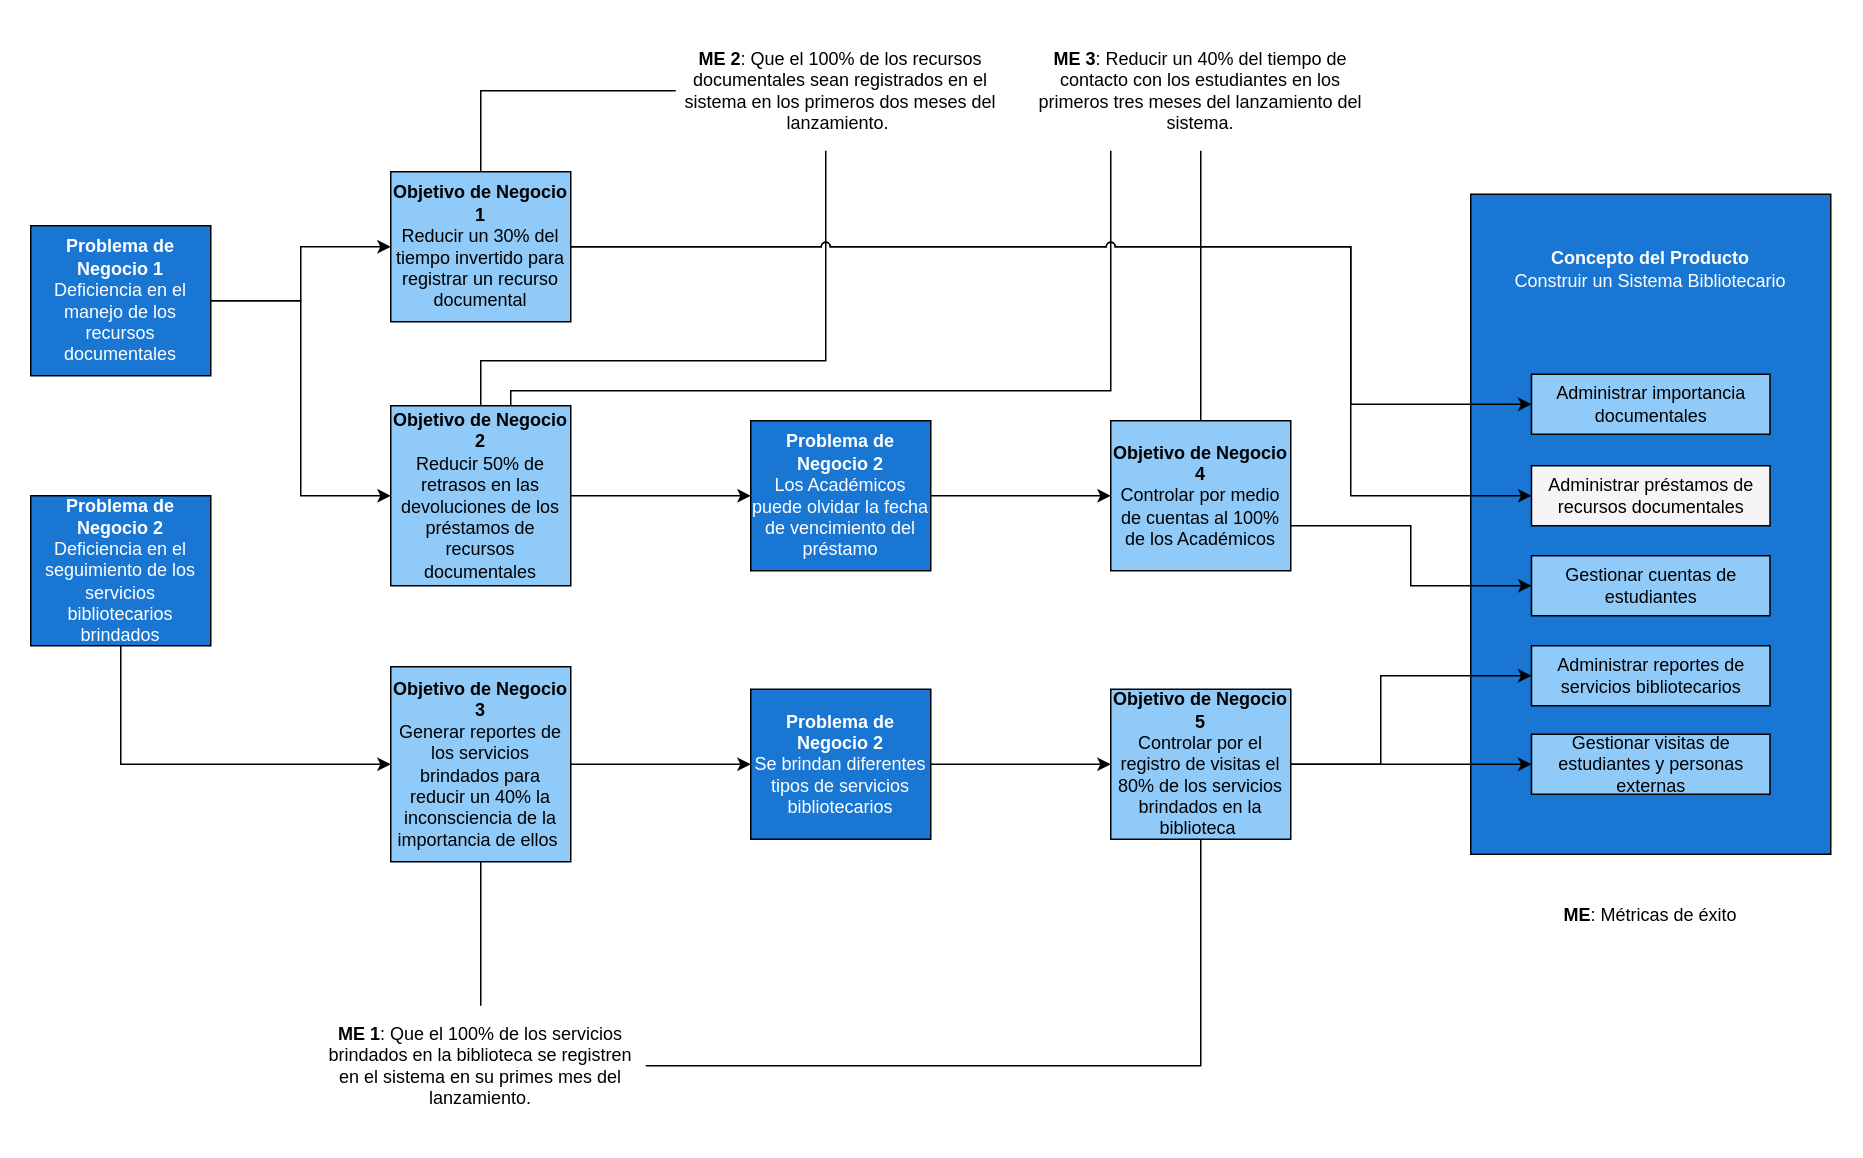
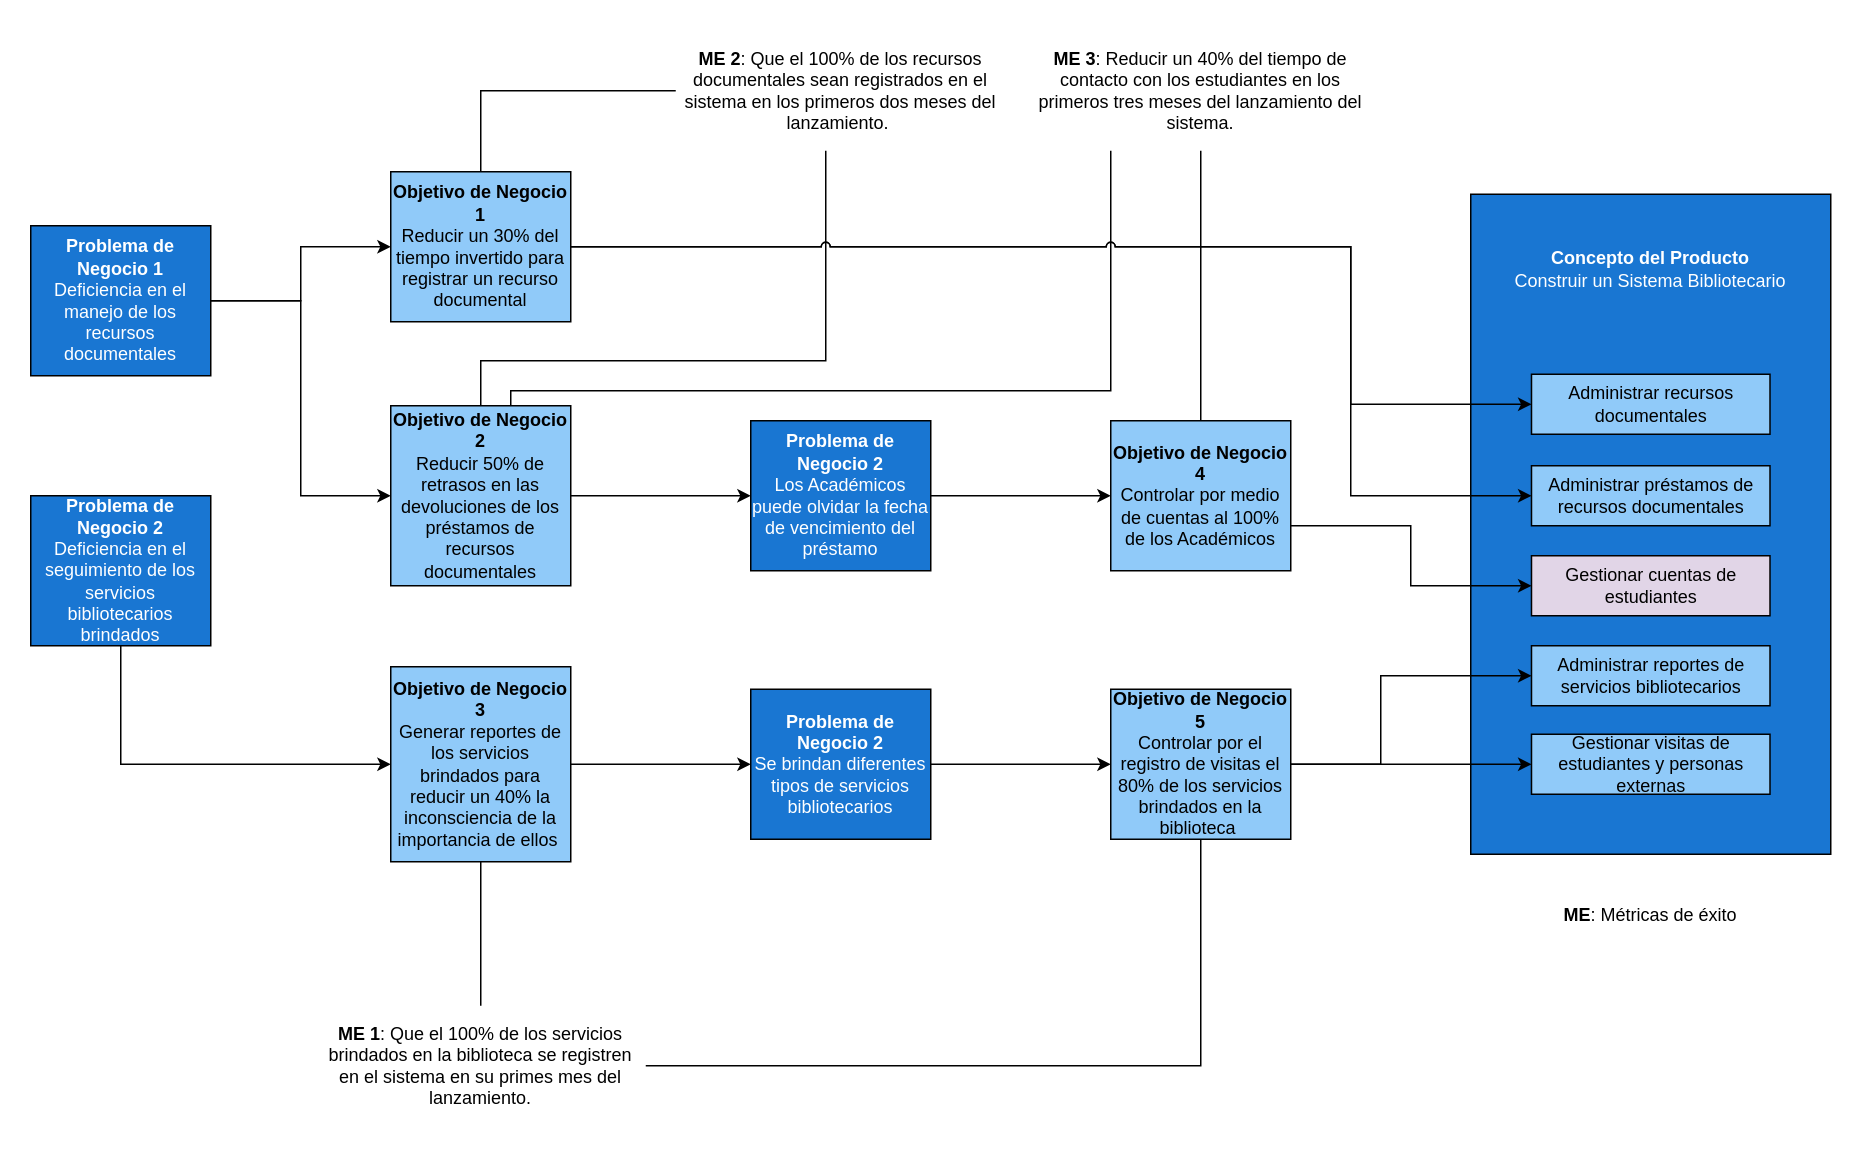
node "Administrar importancia documentales": label "Administrar importancia documentales" -> "Administrar recursos documentales"
node "Administrar préstamos de recursos documentales": fillcolor #f5f5f5 -> #90caf9
node "Gestionar cuentas de estudiantes": fillcolor #90caf9 -> #e1d5e7
